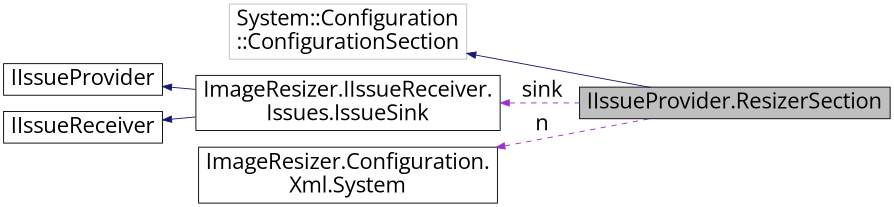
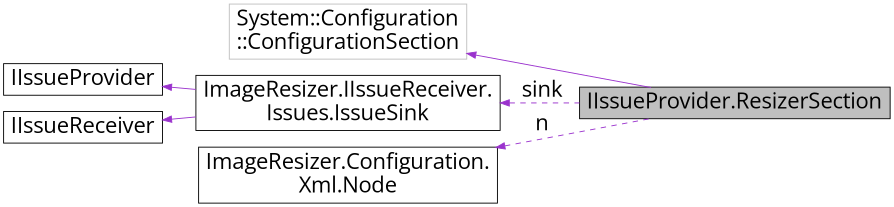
edge "IIssueProvider.ResizerSection" -> "System::Configuration ::ConfigurationSection": color midnightblue -> darkorchid3
edge "ImageResizer.IIssueReceiver. Issues.IssueSink" -> "IIssueProvider": color midnightblue -> darkorchid3
edge "ImageResizer.IIssueReceiver. Issues.IssueSink" -> "IIssueReceiver": color midnightblue -> darkorchid3
node "ImageResizer.Configuration. Xml.System": label "ImageResizer.Configuration. Xml.System" -> "ImageResizer.Configuration. Xml.Node"
